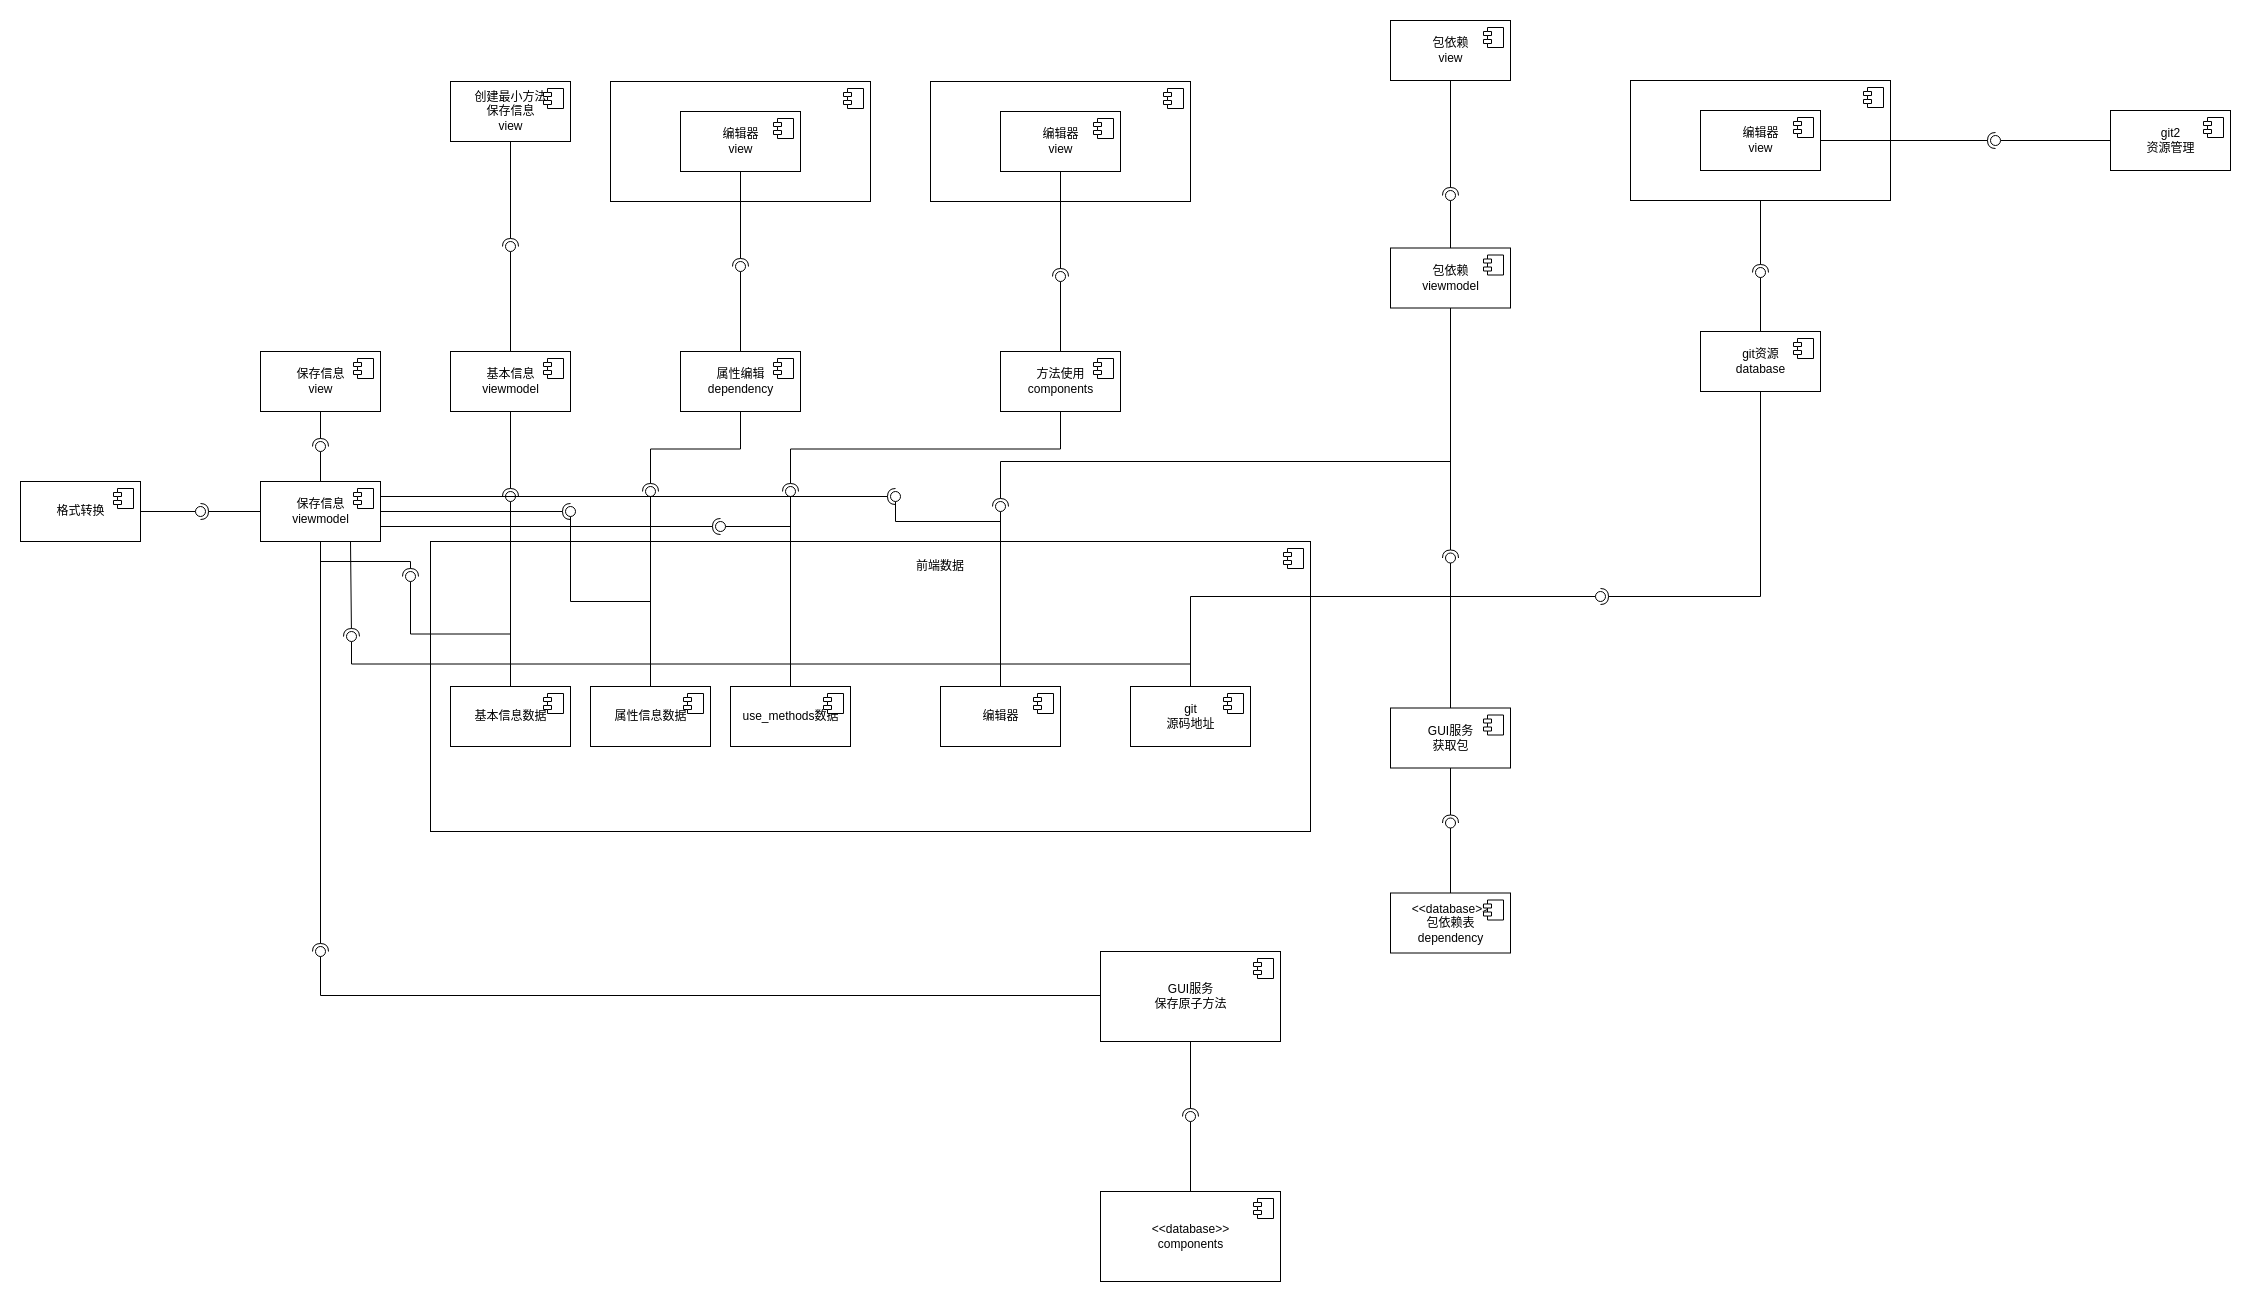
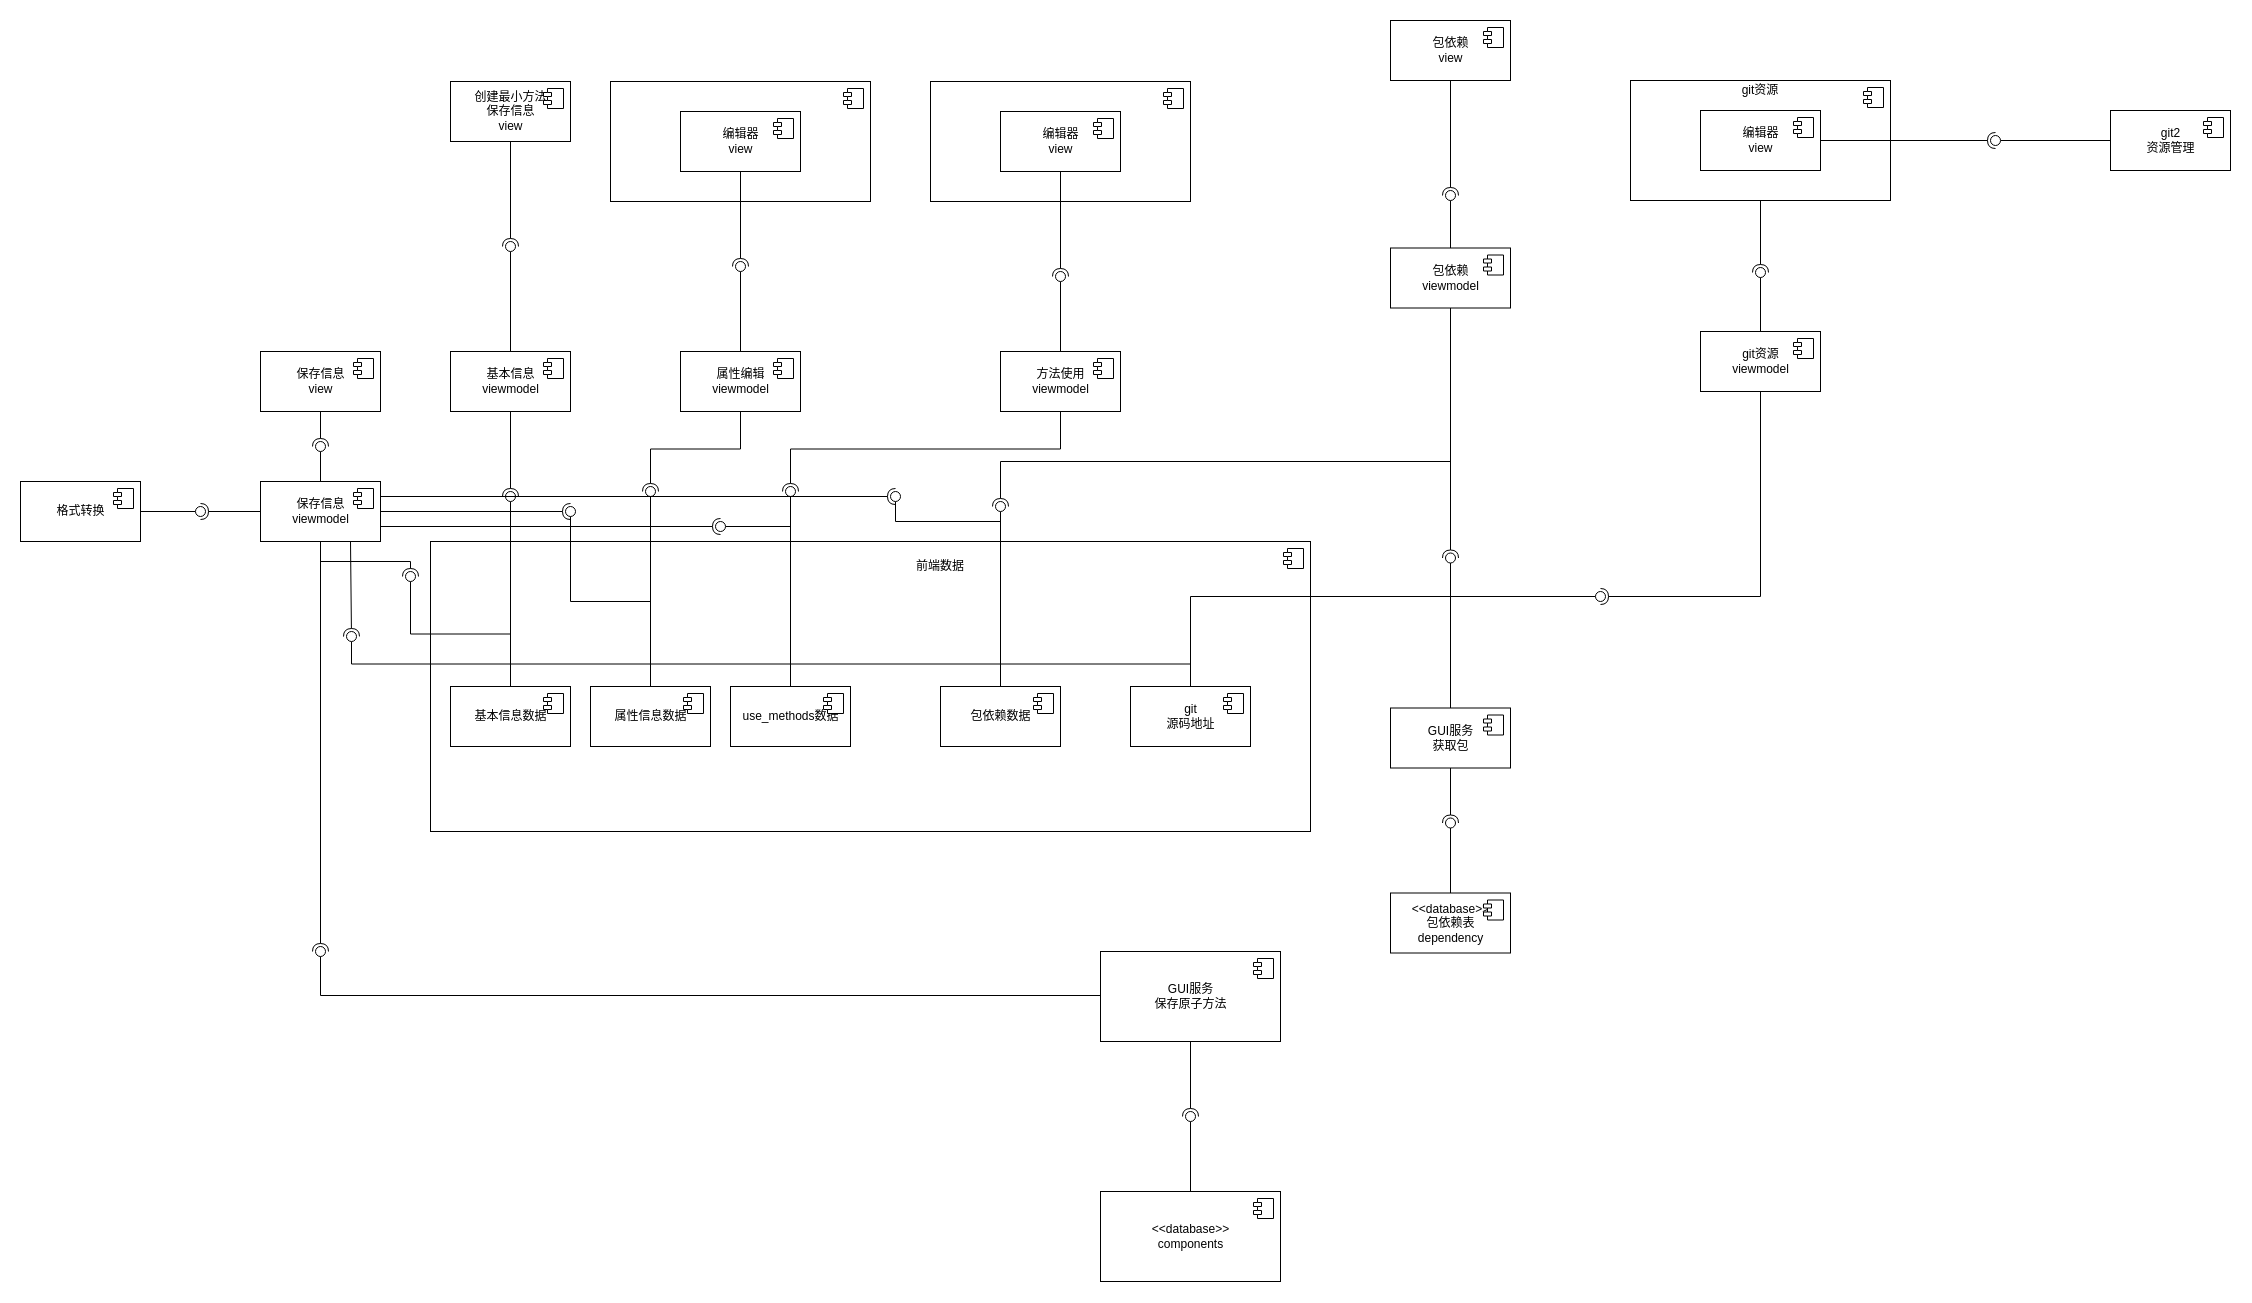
node "git资源": added
node "git资源 database": label "git资源 database" -> "git资源 viewmodel"
node "属性编辑 dependency": label "属性编辑 dependency" -> "属性编辑 viewmodel"
node "方法使用 components": label "方法使用 components" -> "方法使用 viewmodel"
node "编辑器": label "编辑器" -> "包依赖数据"
